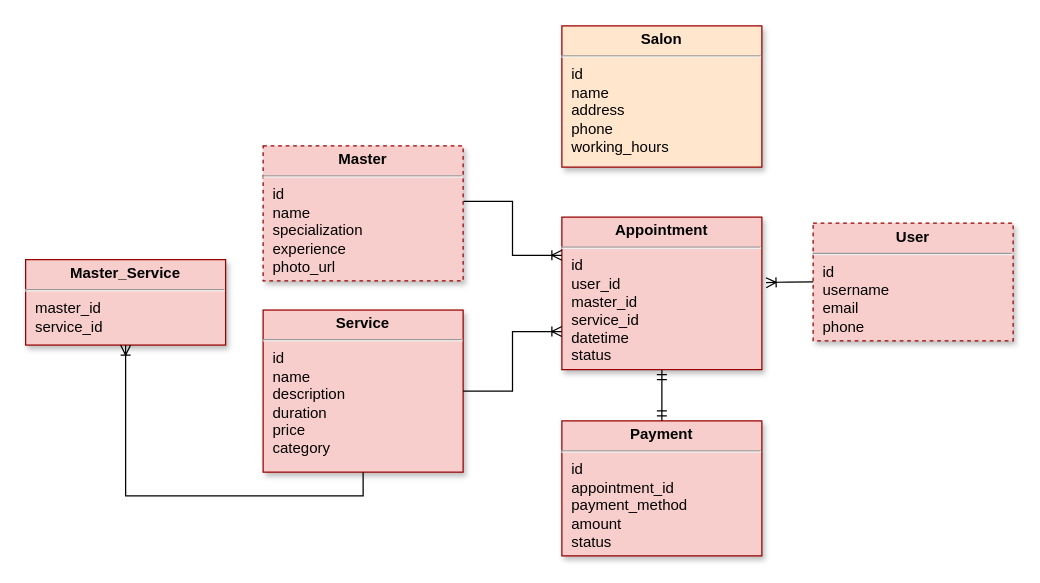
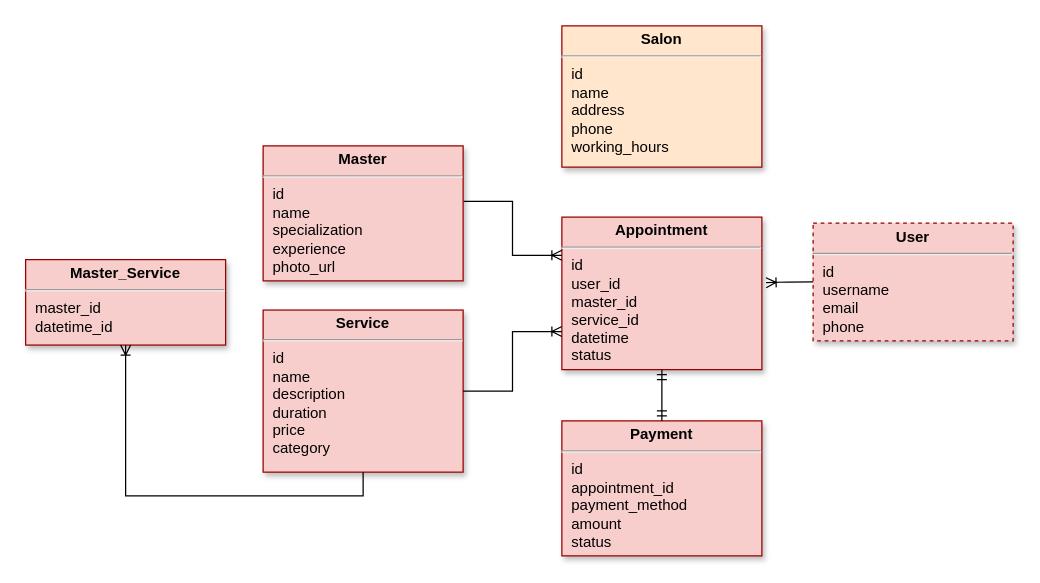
node "Master id name specialization experience photo_url": style dashed -> solid
node "Master_Service master_id service_id": label "Master_Service master_id service_id" -> "Master_Service master_id datetime_id"
